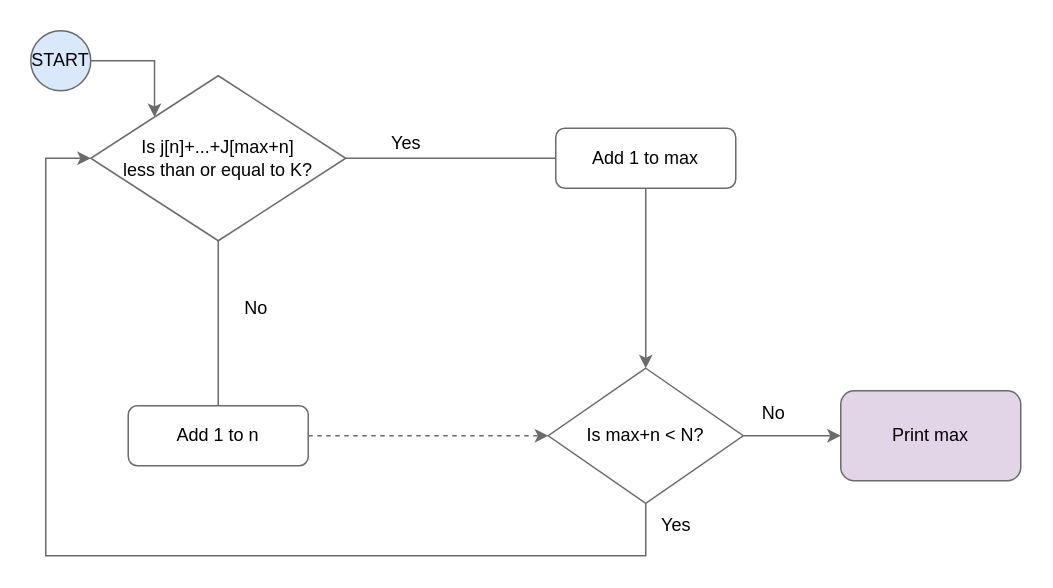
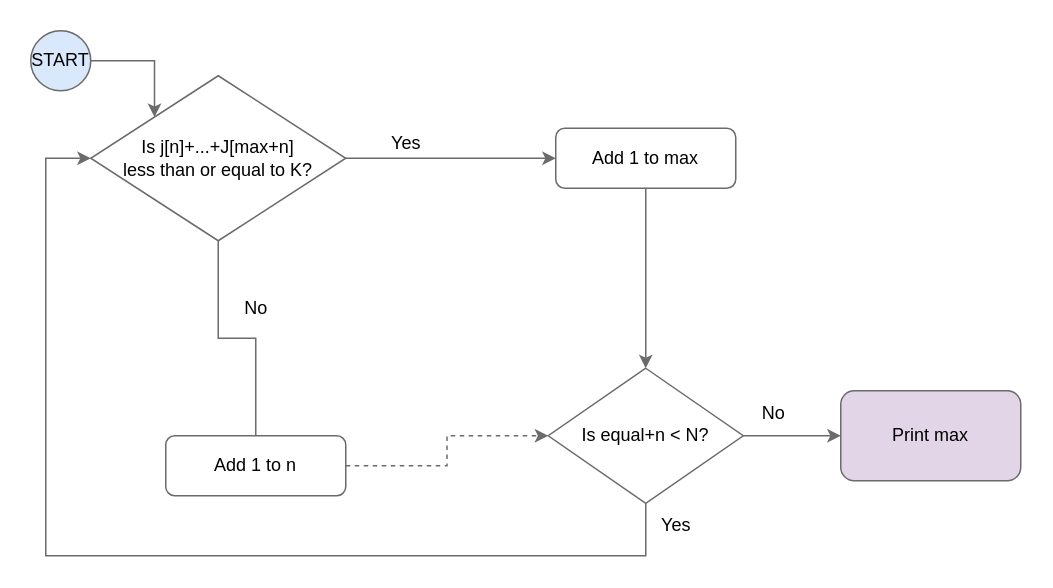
edge "Is j[n]+...+J[max+n] less than or equal to K?" -- "Add 1 to max": arrowhead none -> classic
node "Add 1 to n": moved (218, 436) -> (256, 466)
node "Is max+n < N?": label "Is max+n < N?" -> "Is equal+n < N?"
